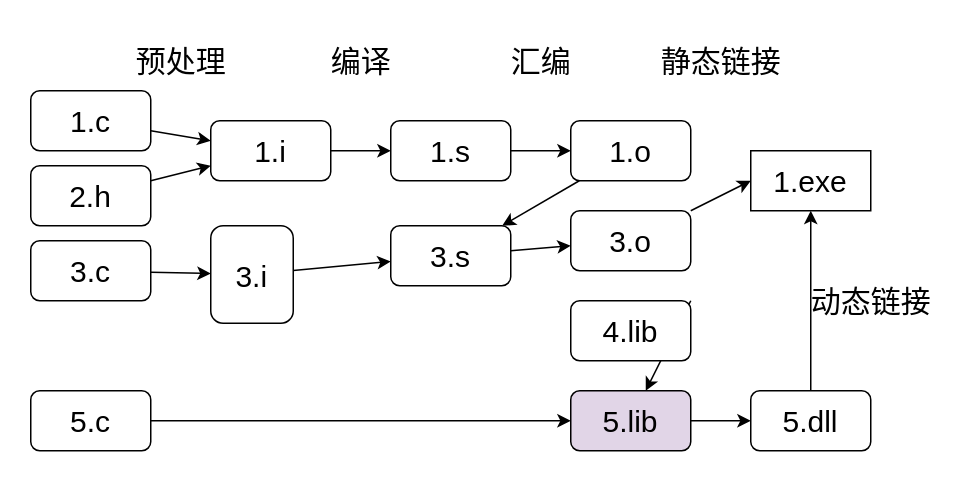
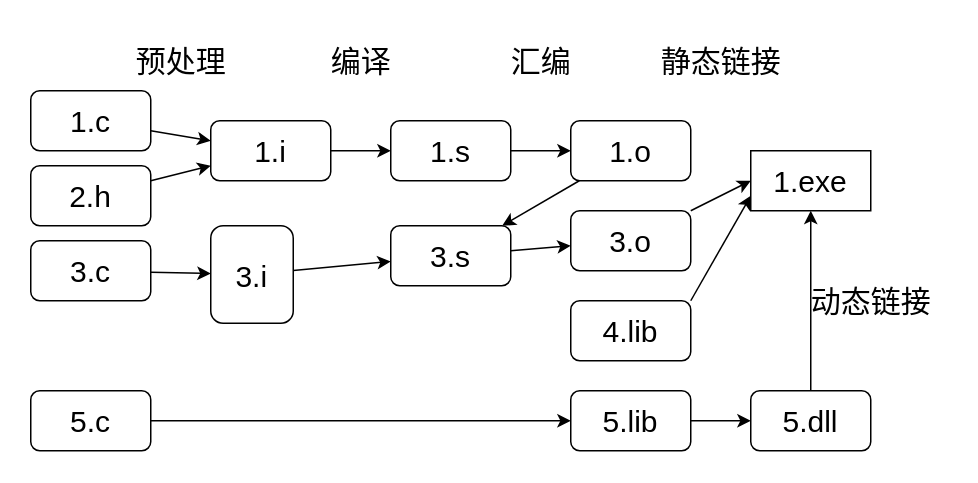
edge "4.lib" -> "5.lib": now "4.lib" -> "1.exe"
node "5.lib": fillcolor #e1d5e7 -> #ffffff
